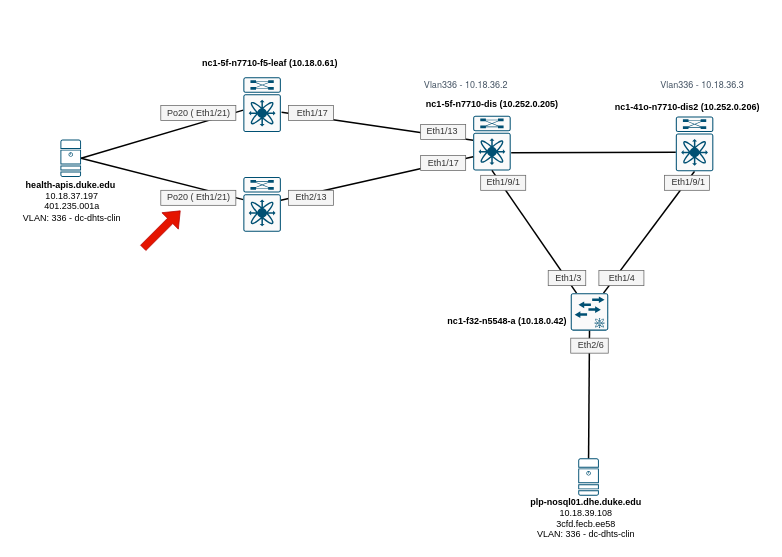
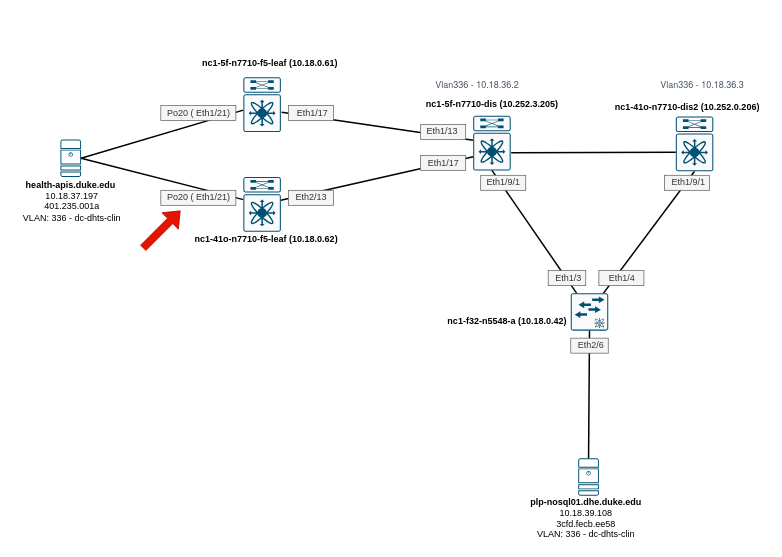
node "Vlan336 - 10.18.36.2": moved (465, 85) -> (477, 85)
node "nc1-5f-n7710-dis (10.252.0.205)": label "nc1-5f-n7710-dis (10.252.0.205)" -> "nc1-5f-n7710-dis (10.252.3.205)"
node "nc1-41o-n7710-f5-leaf (10.18.0.62)": added
